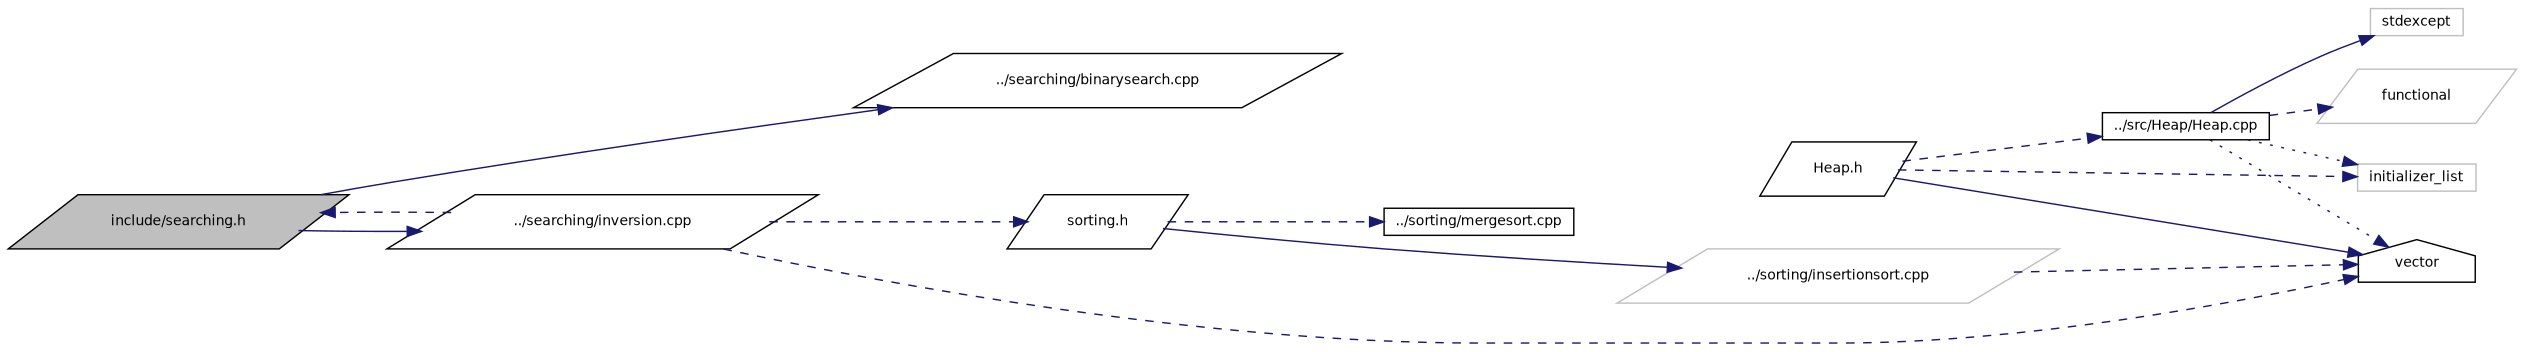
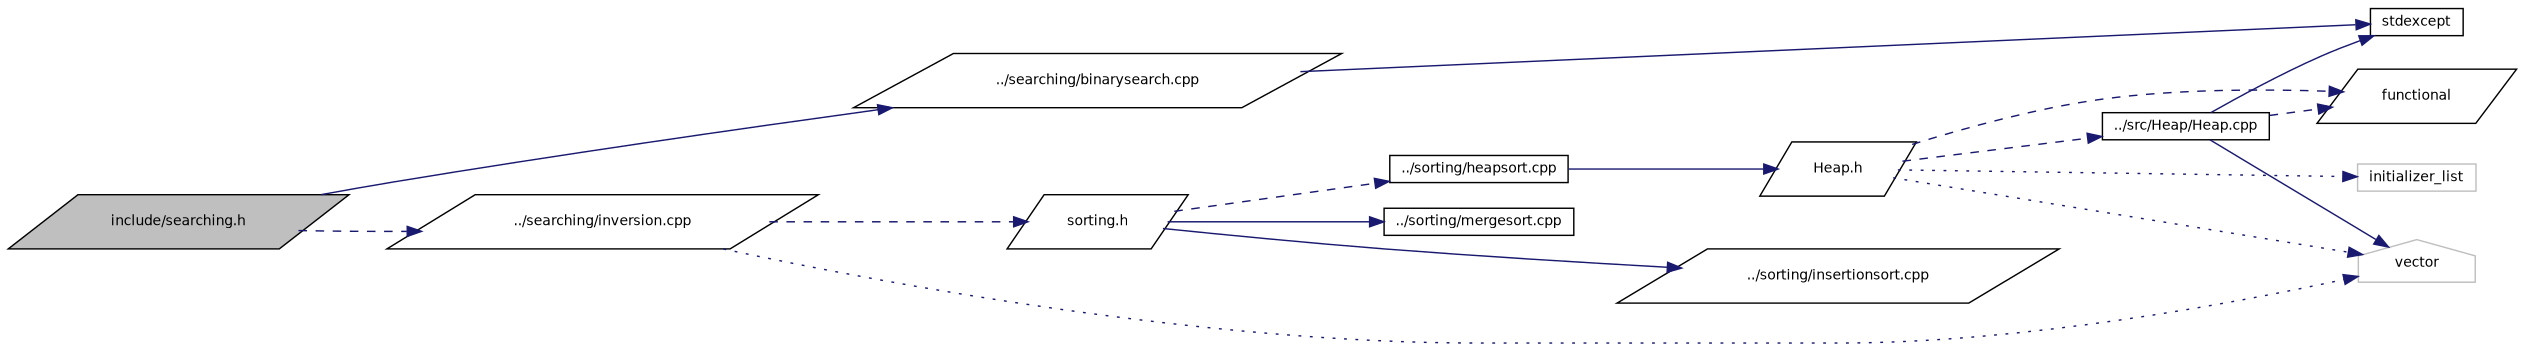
node "stdexcept": color grey75 -> black
edge "../searching/binarysearch.cpp" -> "stdexcept": added
node "functional": color grey75 -> black
edge "Heap.h" -> "functional": added
edge "../src/Heap/Heap.cpp" -> "initializer_list": removed
node "../sorting/heapsort.cpp": added
edge "Heap.h" -> "initializer_list": style dashed -> dotted
edge "../src/Heap/Heap.cpp" -> "vector": style dotted -> solid
edge "../searching/inversion.cpp" -> "include/searching.h": removed
edge "Heap.h" -> "vector": style solid -> dotted
edge "sorting.h" -> "../sorting/mergesort.cpp": style dashed -> solid
edge "include/searching.h" -> "../searching/inversion.cpp": style solid -> dashed
node "vector": color black -> grey75
edge "../sorting/insertionsort.cpp" -> "vector": removed
node "../sorting/insertionsort.cpp": color grey75 -> black
edge "../searching/inversion.cpp" -> "vector": style dashed -> dotted
